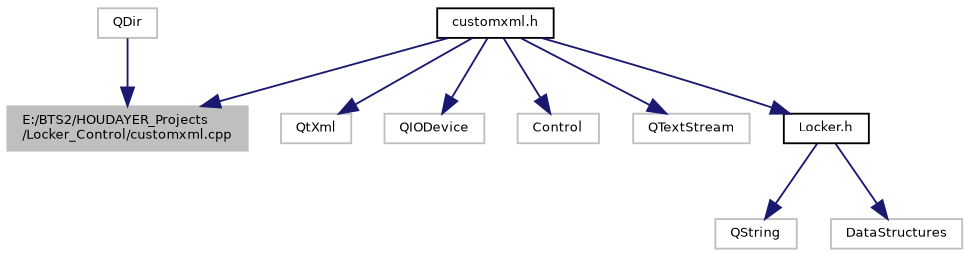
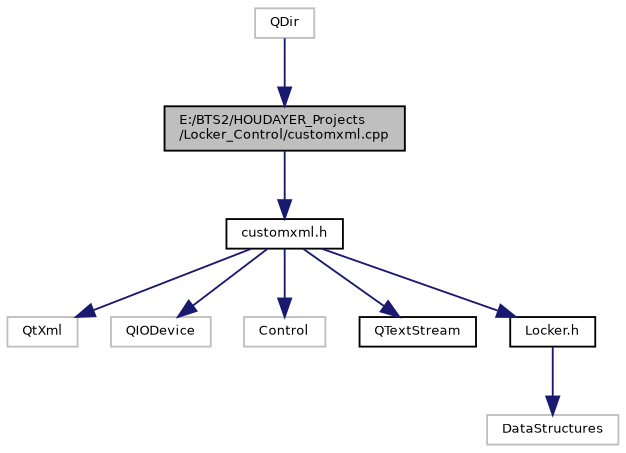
edge "customxml.h" -> "E:/BTS2/HOUDAYER_Projects /Locker_Control/customxml.cpp": reversed
node "E:/BTS2/HOUDAYER_Projects /Locker_Control/customxml.cpp": color grey75 -> black
node "QTextStream": color grey75 -> black
node "QString": removed
